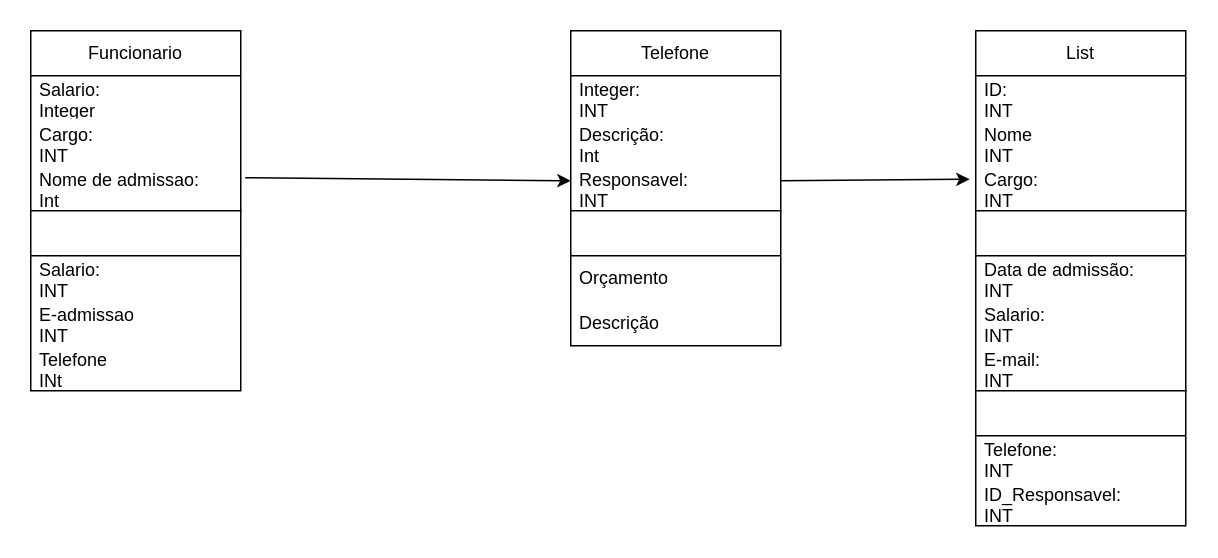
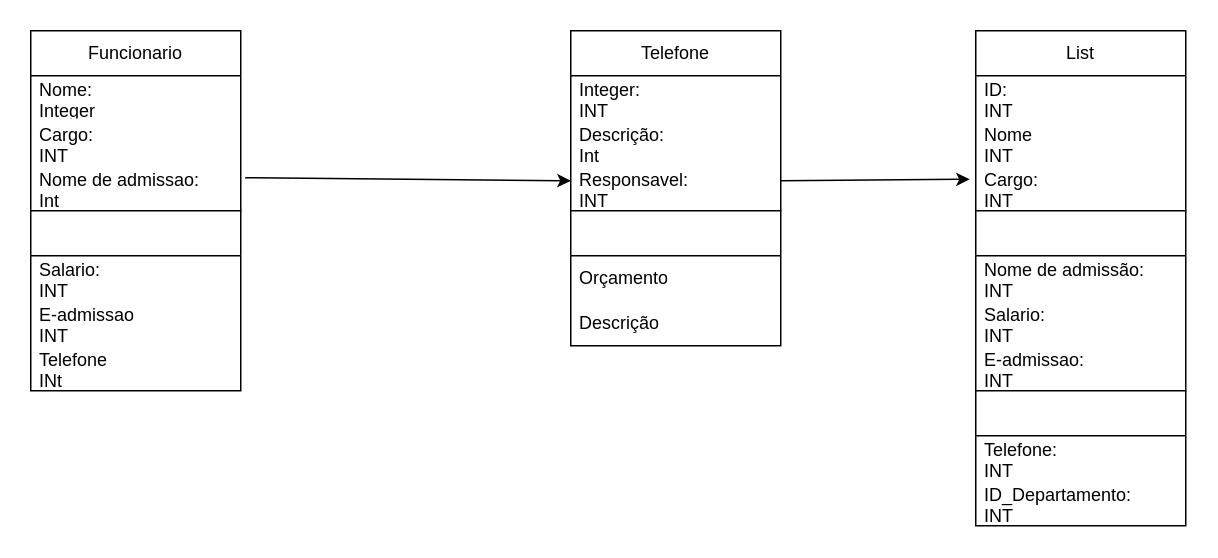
node "Salario: Integer": label "Salario: Integer" -> "Nome: Integer"
node "Data de admissão: INT": label "Data de admissão: INT" -> "Nome de admissão: INT"
node "E-mail: INT": label "E-mail: INT" -> "E-admissao: INT"
node "ID_Responsavel: INT": label "ID_Responsavel: INT" -> "ID_Departamento: INT"
